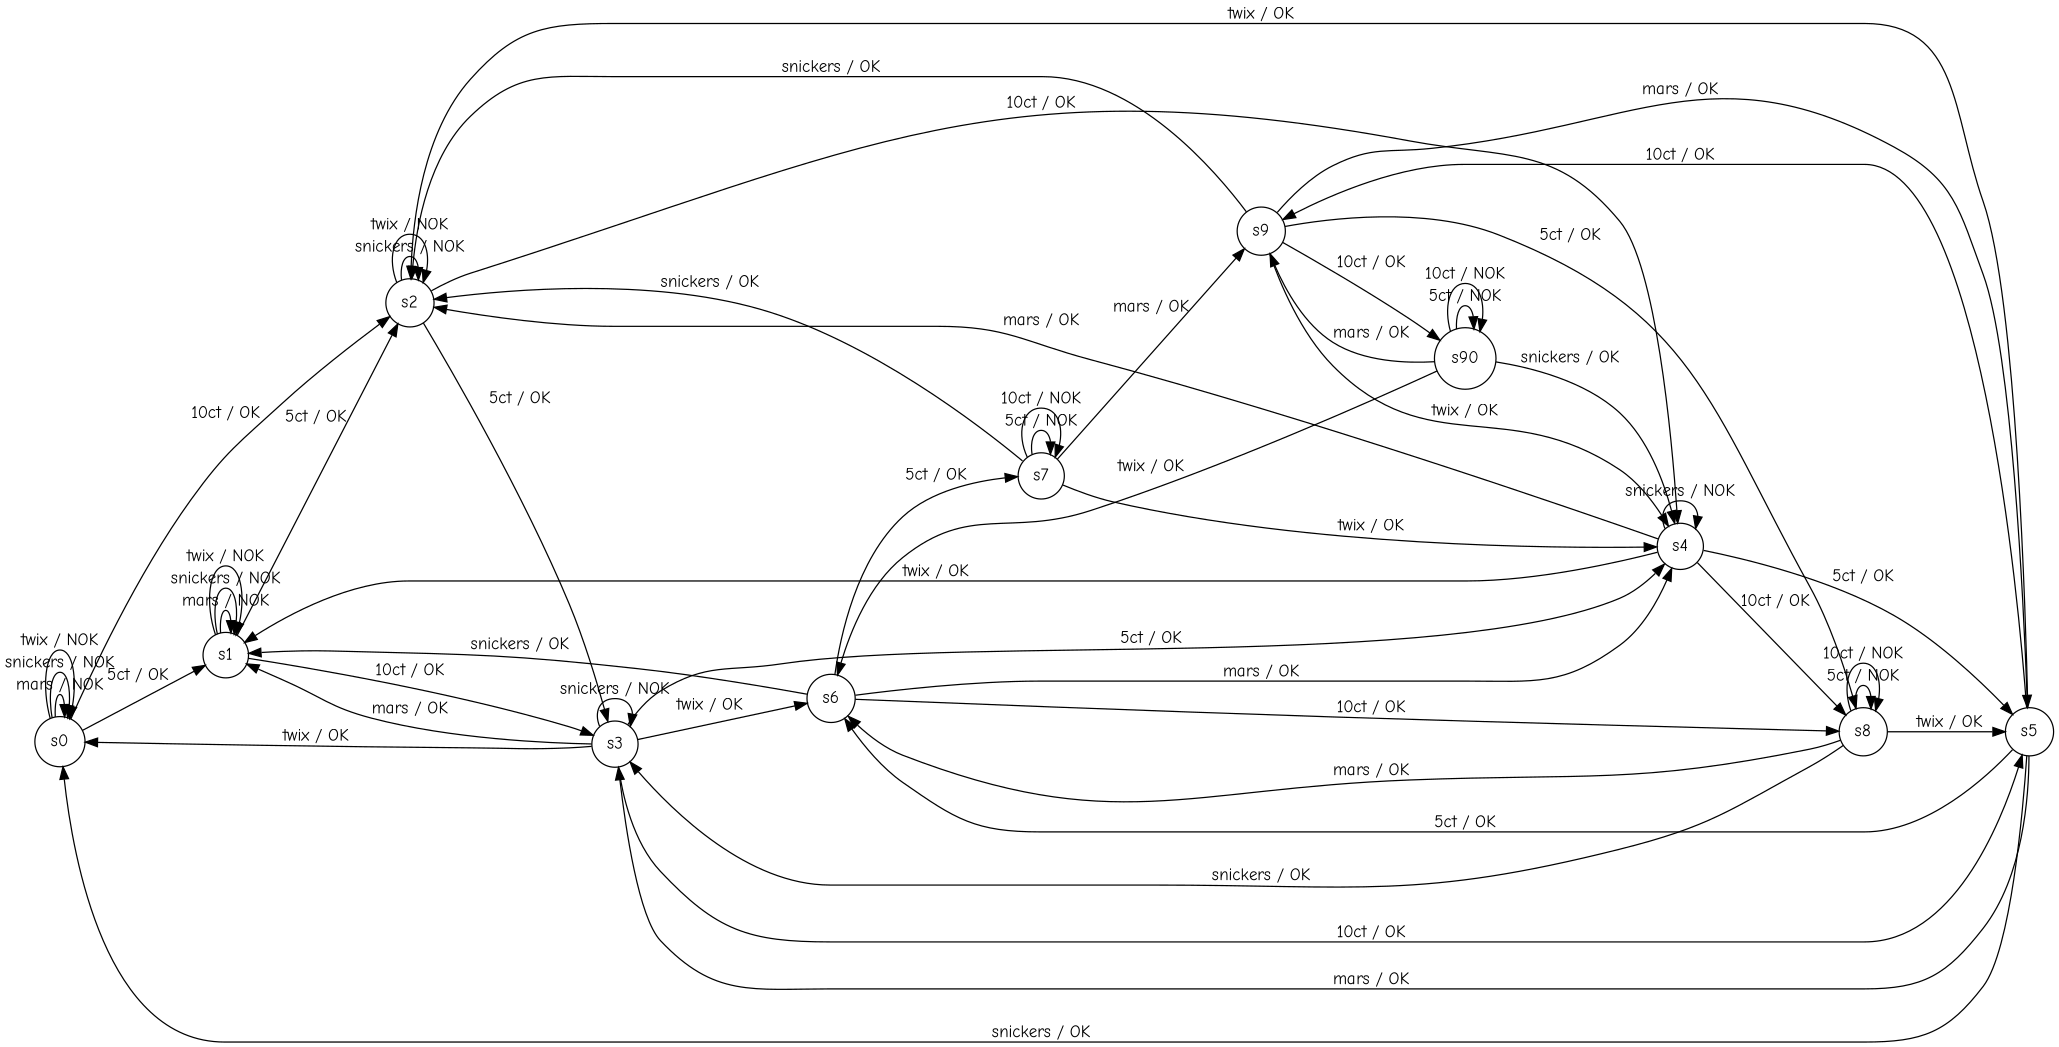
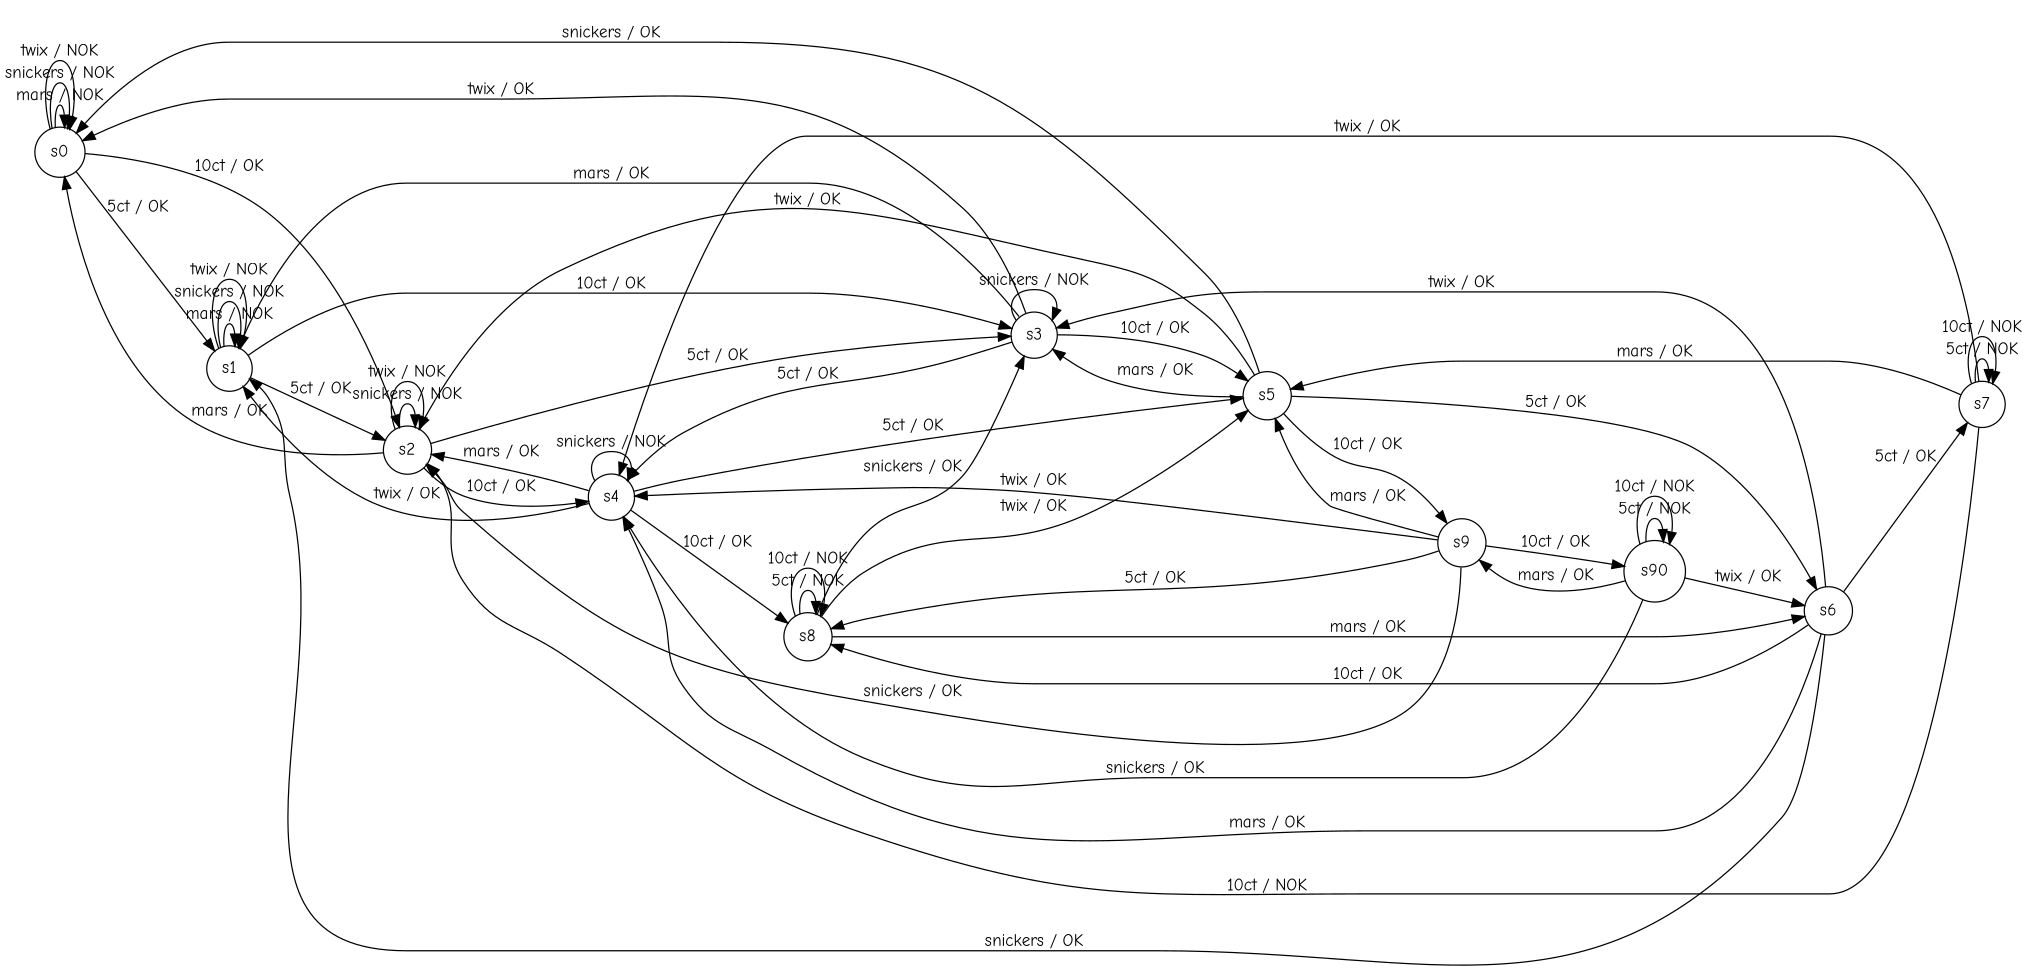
edge "s7" -> "s2": label "snickers / OK" -> "10ct / NOK"
edge "s7" -> "s9": now "s7" -> "s5"
edge "s2" -> "s0": added, label "mars / OK"
edge "s3" -> "s6": reversed
